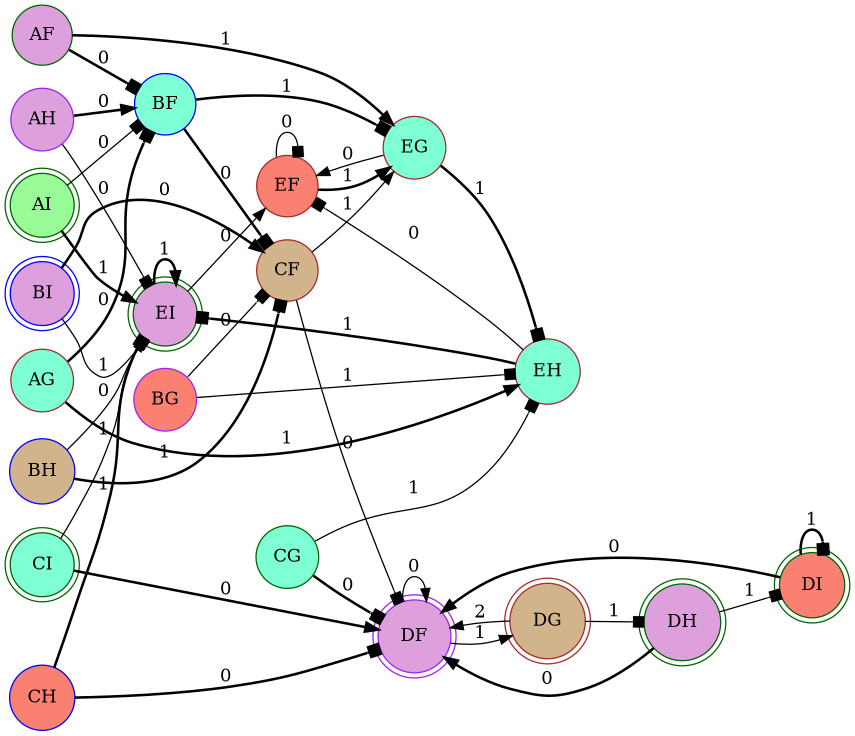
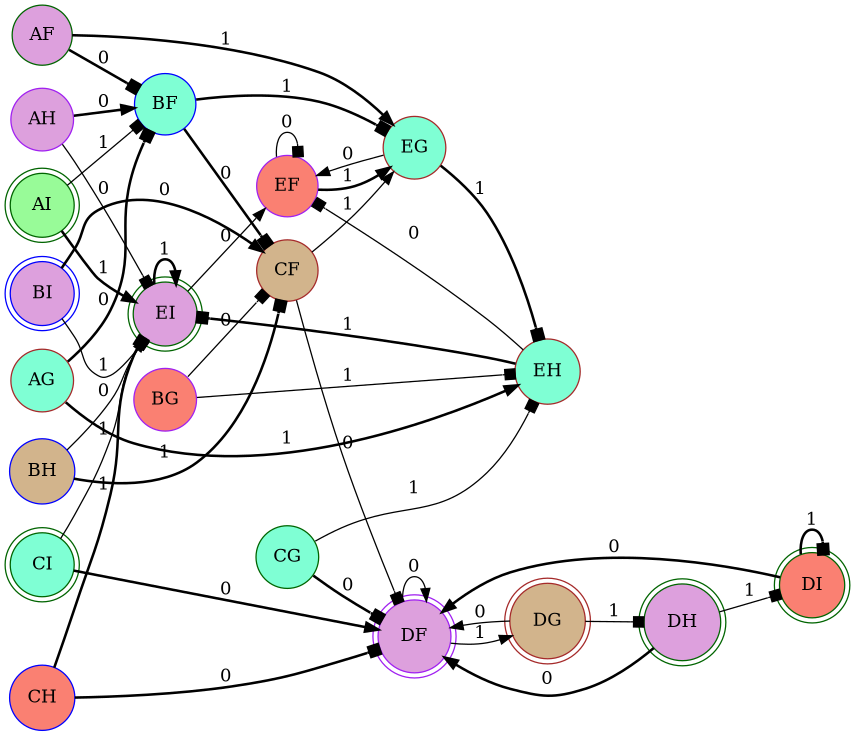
edge "AI" -> "BF": label "0" -> "1"
node "EF": color brown -> purple
edge "DG" -> "DF": label "2" -> "0"
